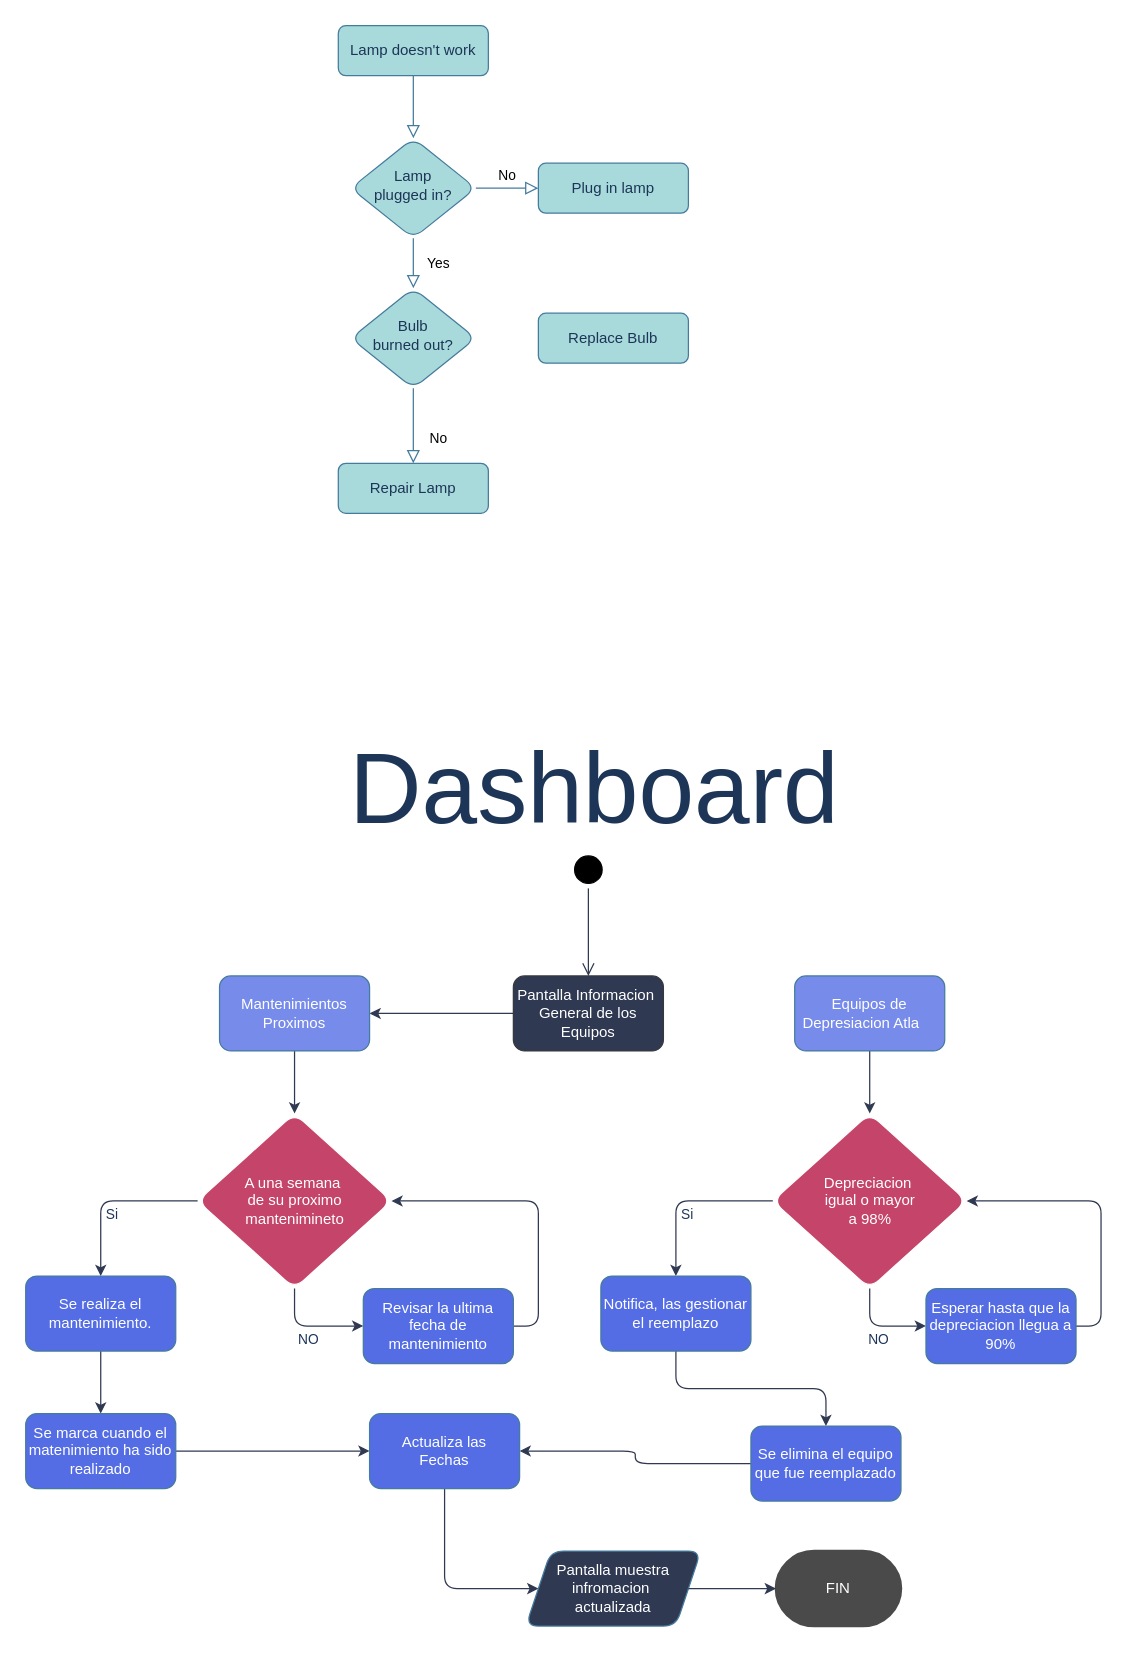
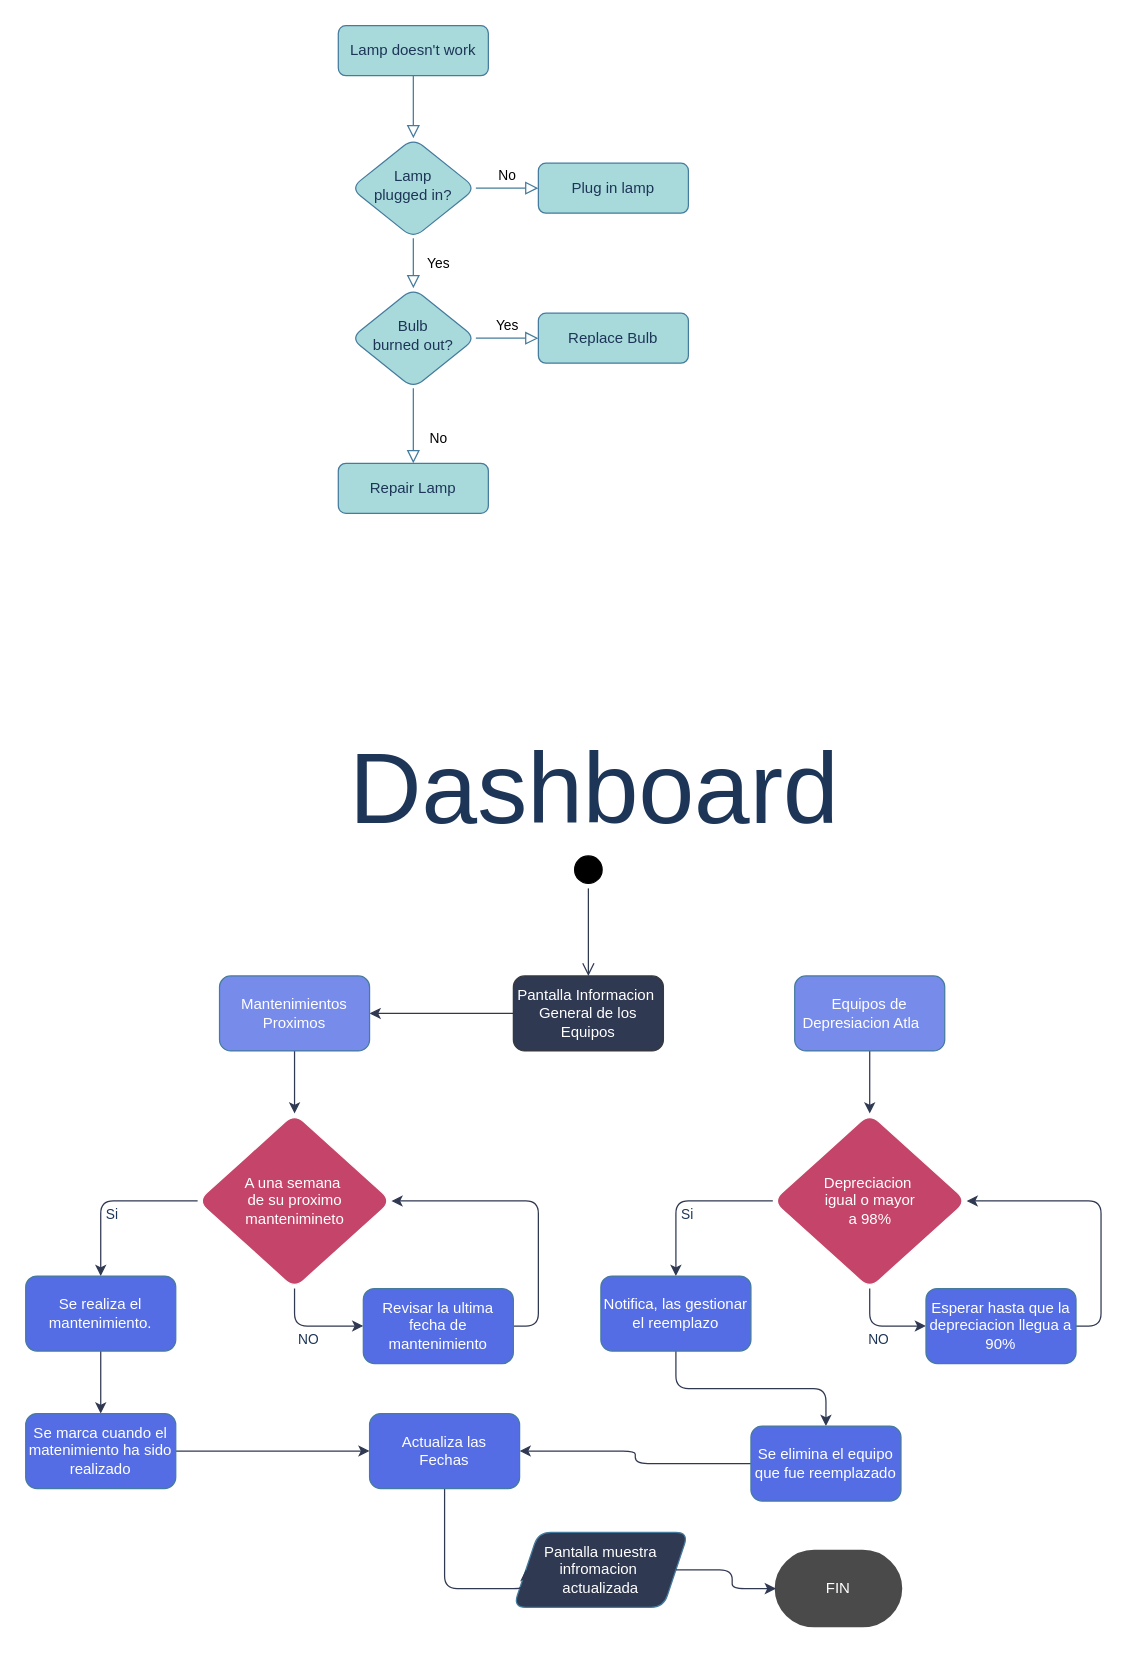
edge "Bulb burned out?" -> "Replace Bulb": added, label "Yes"
node "Pantalla muestra infromacion actualizada": moved (613, 1588) -> (601, 1569)
